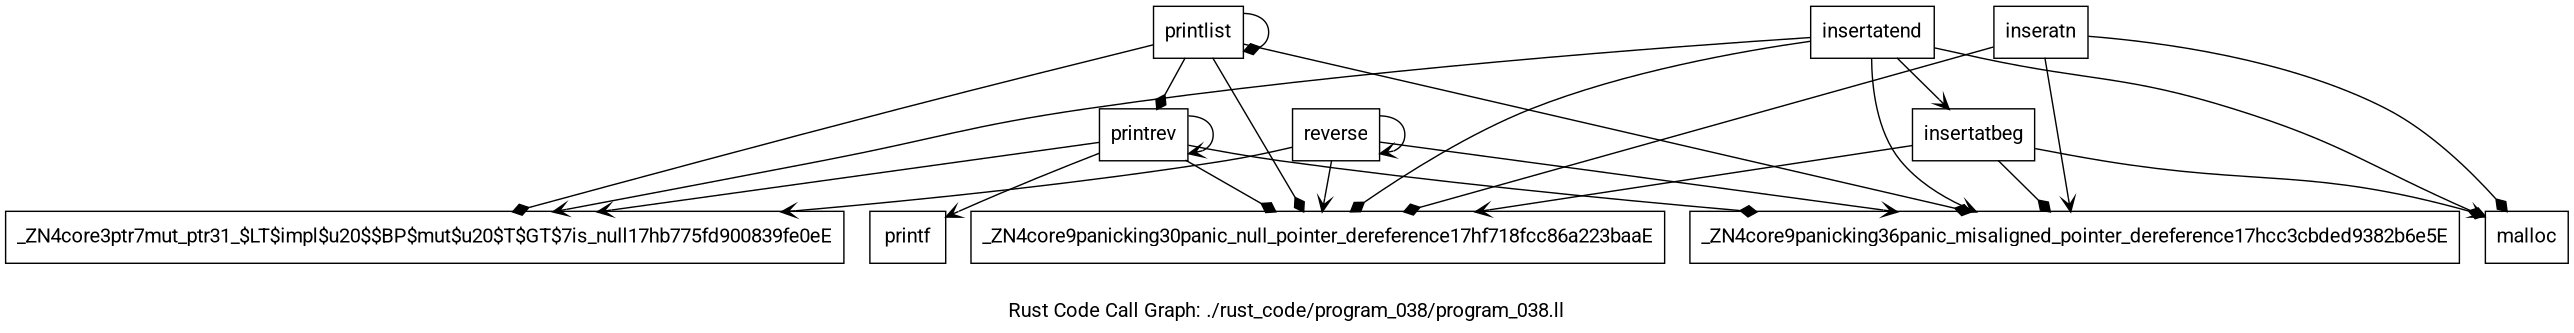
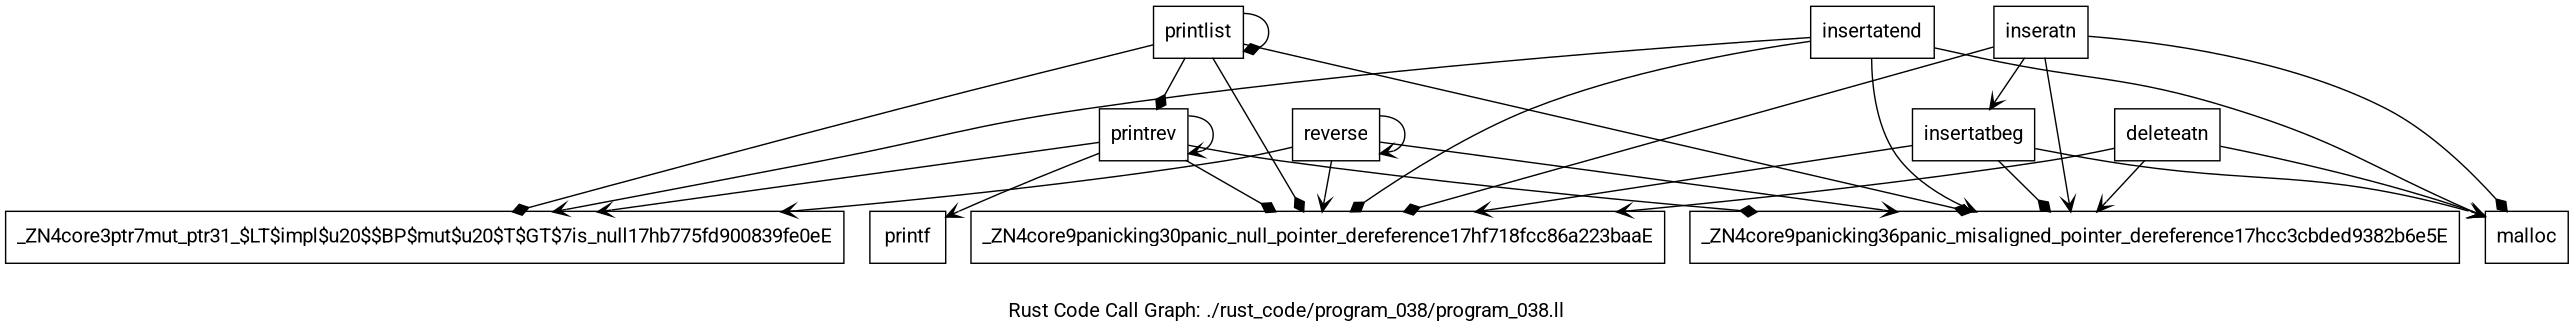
edge "insertatend" -> "insertatbeg": now "inseratn" -> "insertatbeg"
node "deleteatn": added
edge "insertatbeg" -> "malloc": arrowhead diamond -> vee
